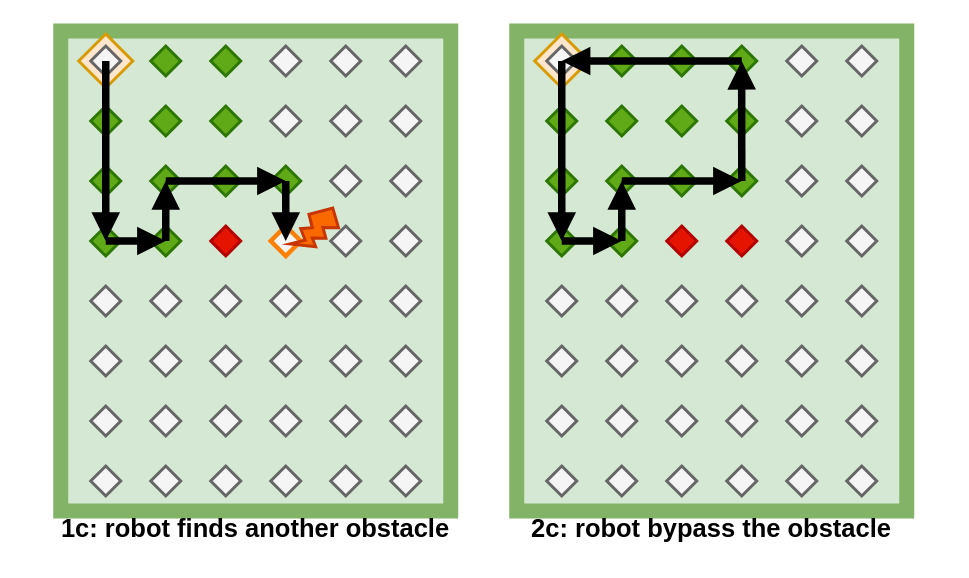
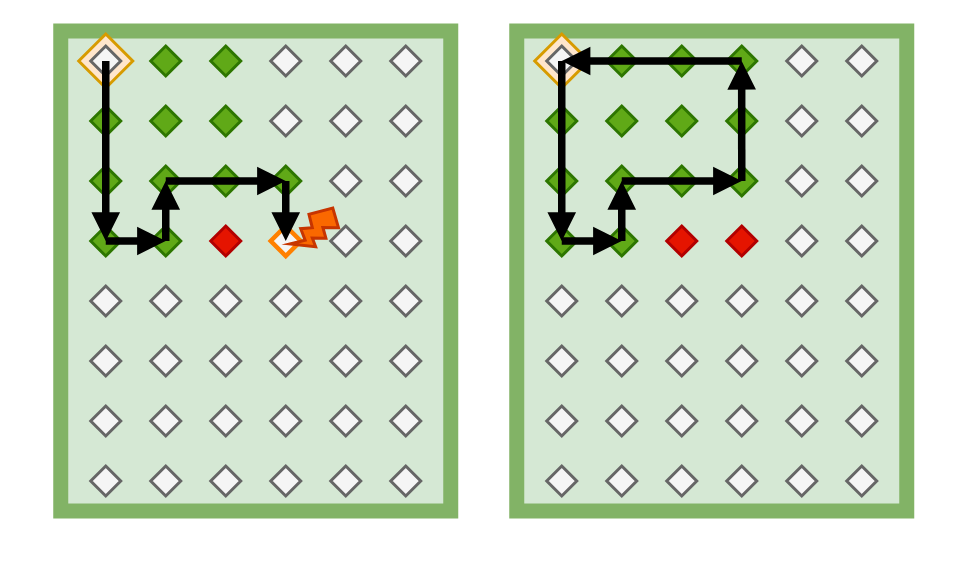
node "1c: robot finds another obstacle": removed
node "2c: robot bypass the obstacle": removed
